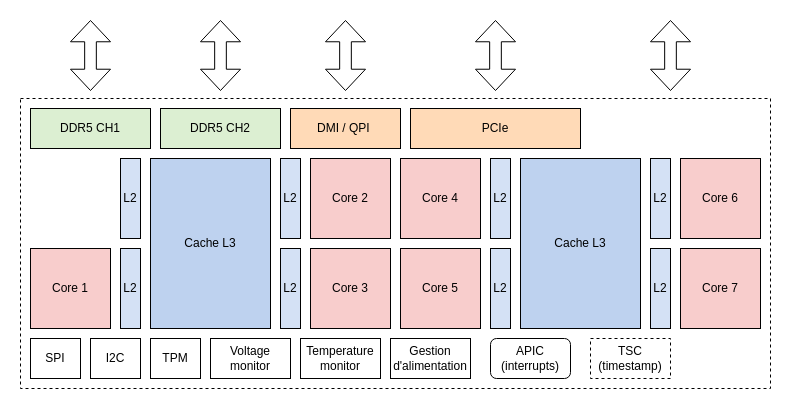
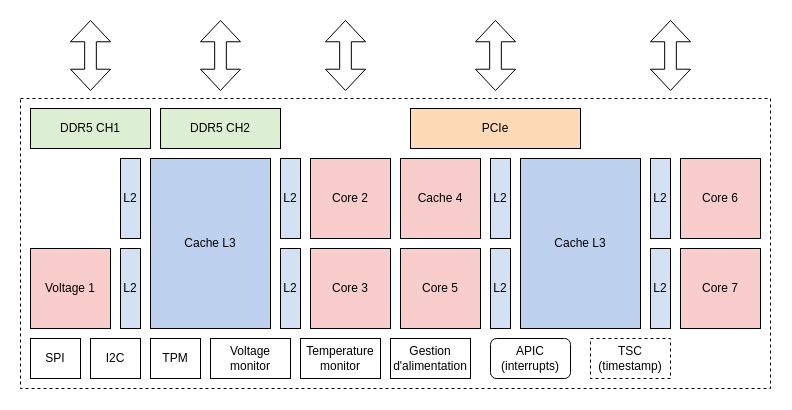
node "DMI / QPI": removed
node "Core 4": label "Core 4" -> "Cache 4"
node "Core 1": label "Core 1" -> "Voltage 1"
